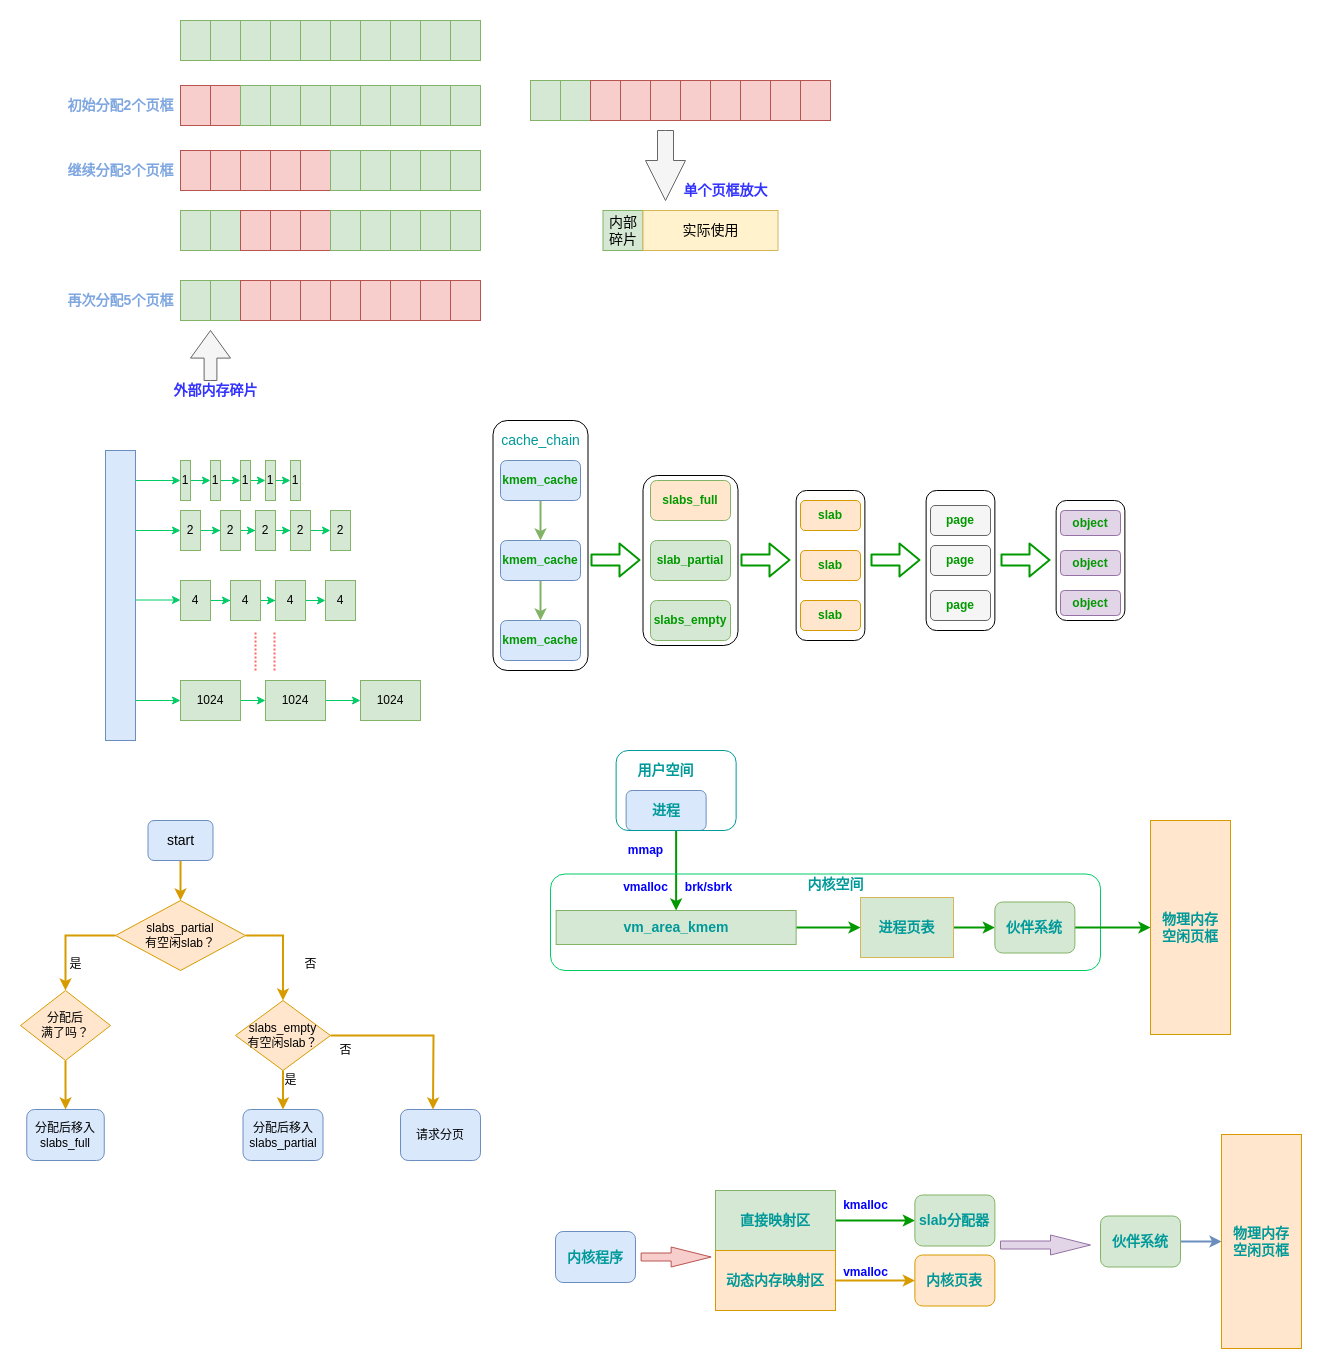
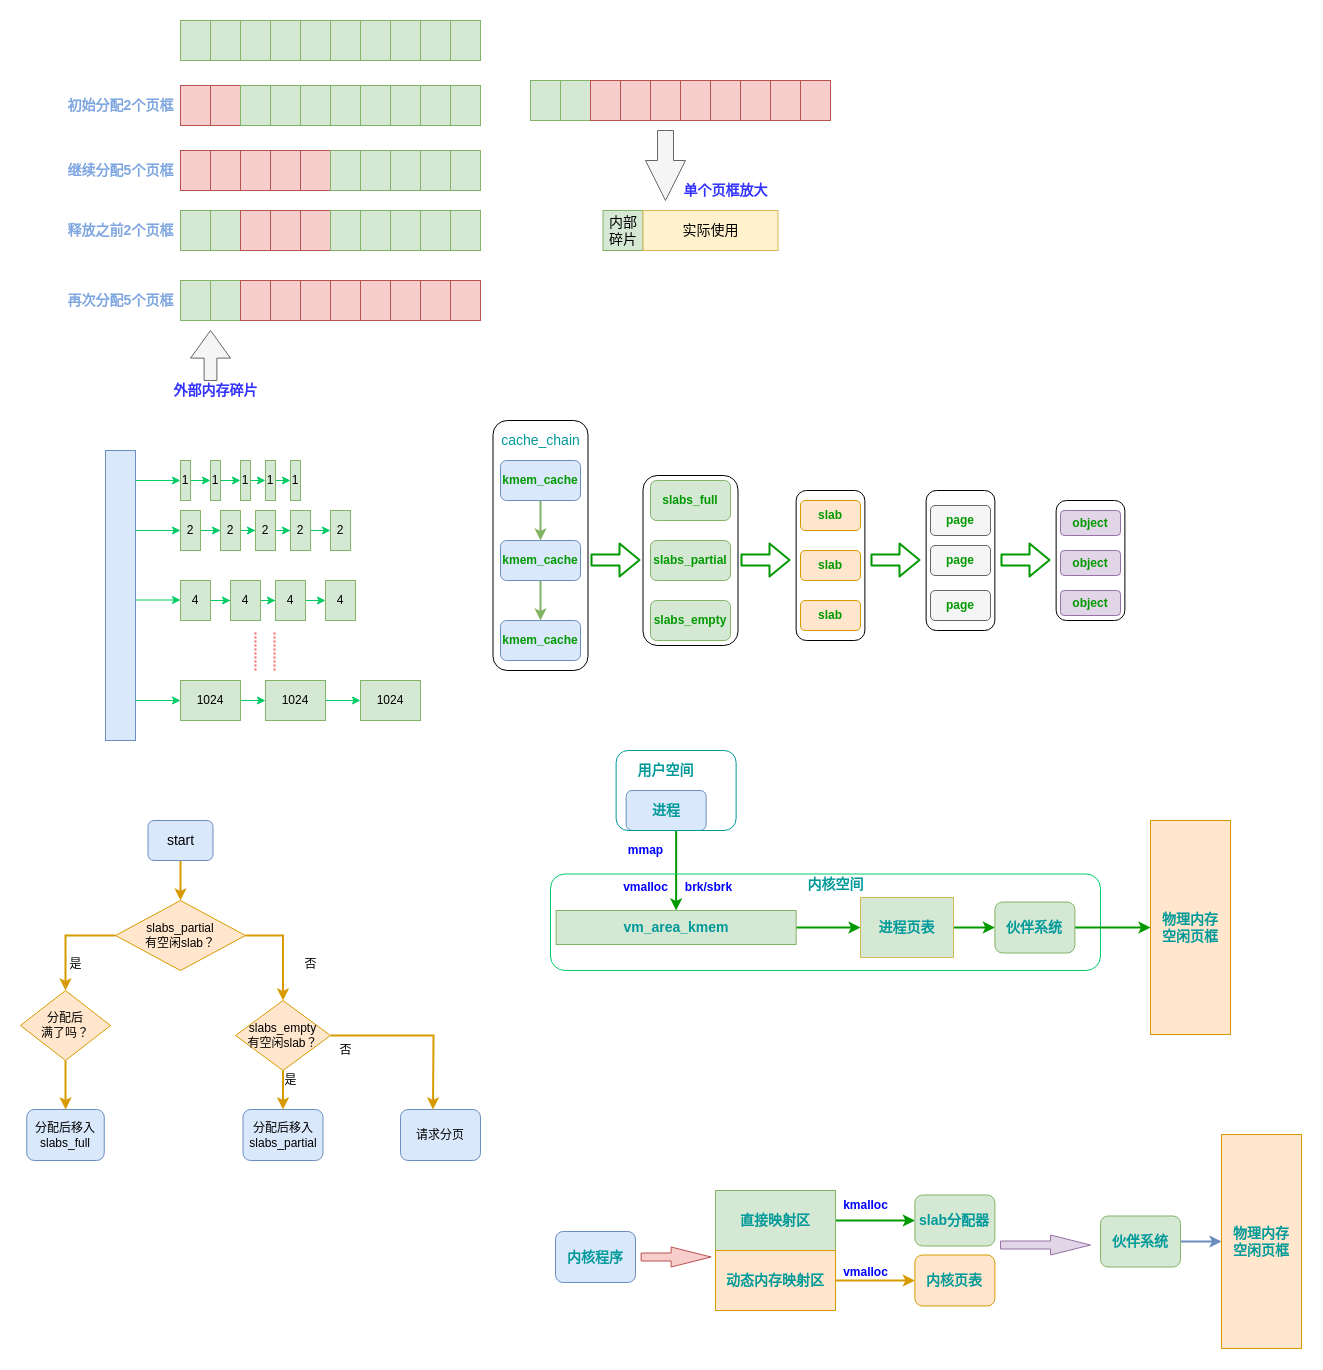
node "继续分配3个页框": label "继续分配3个页框" -> "继续分配5个页框"
node "释放之前2个页框": added
node "slabs_full": fillcolor #ffe6cc -> #d5e8d4
node "slab_partial": label "slab_partial" -> "slabs_partial"
